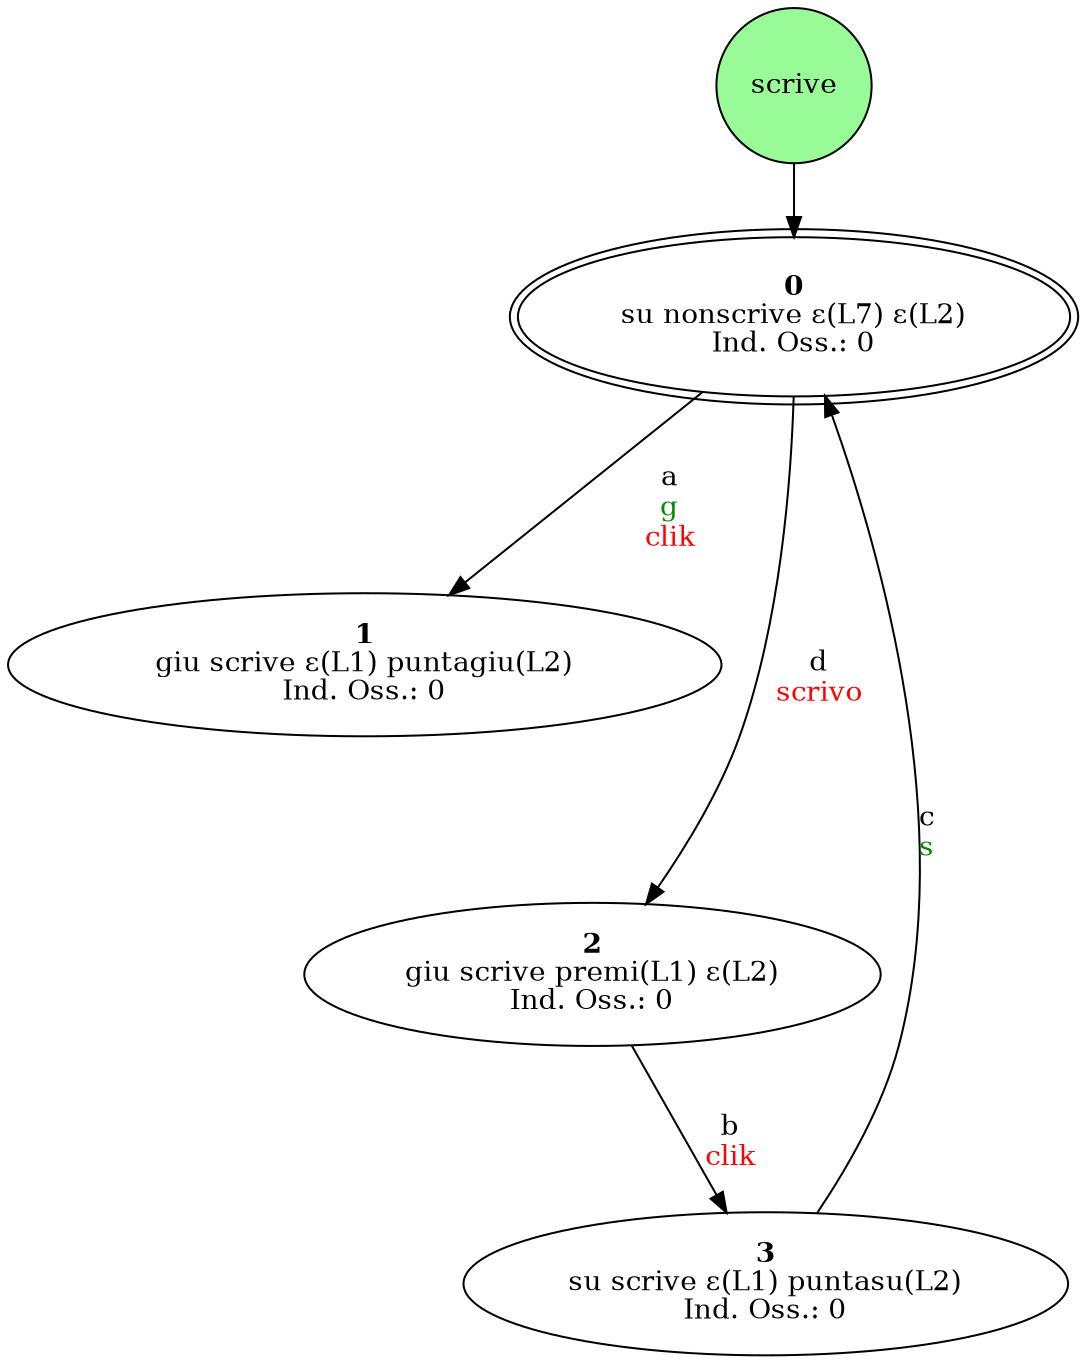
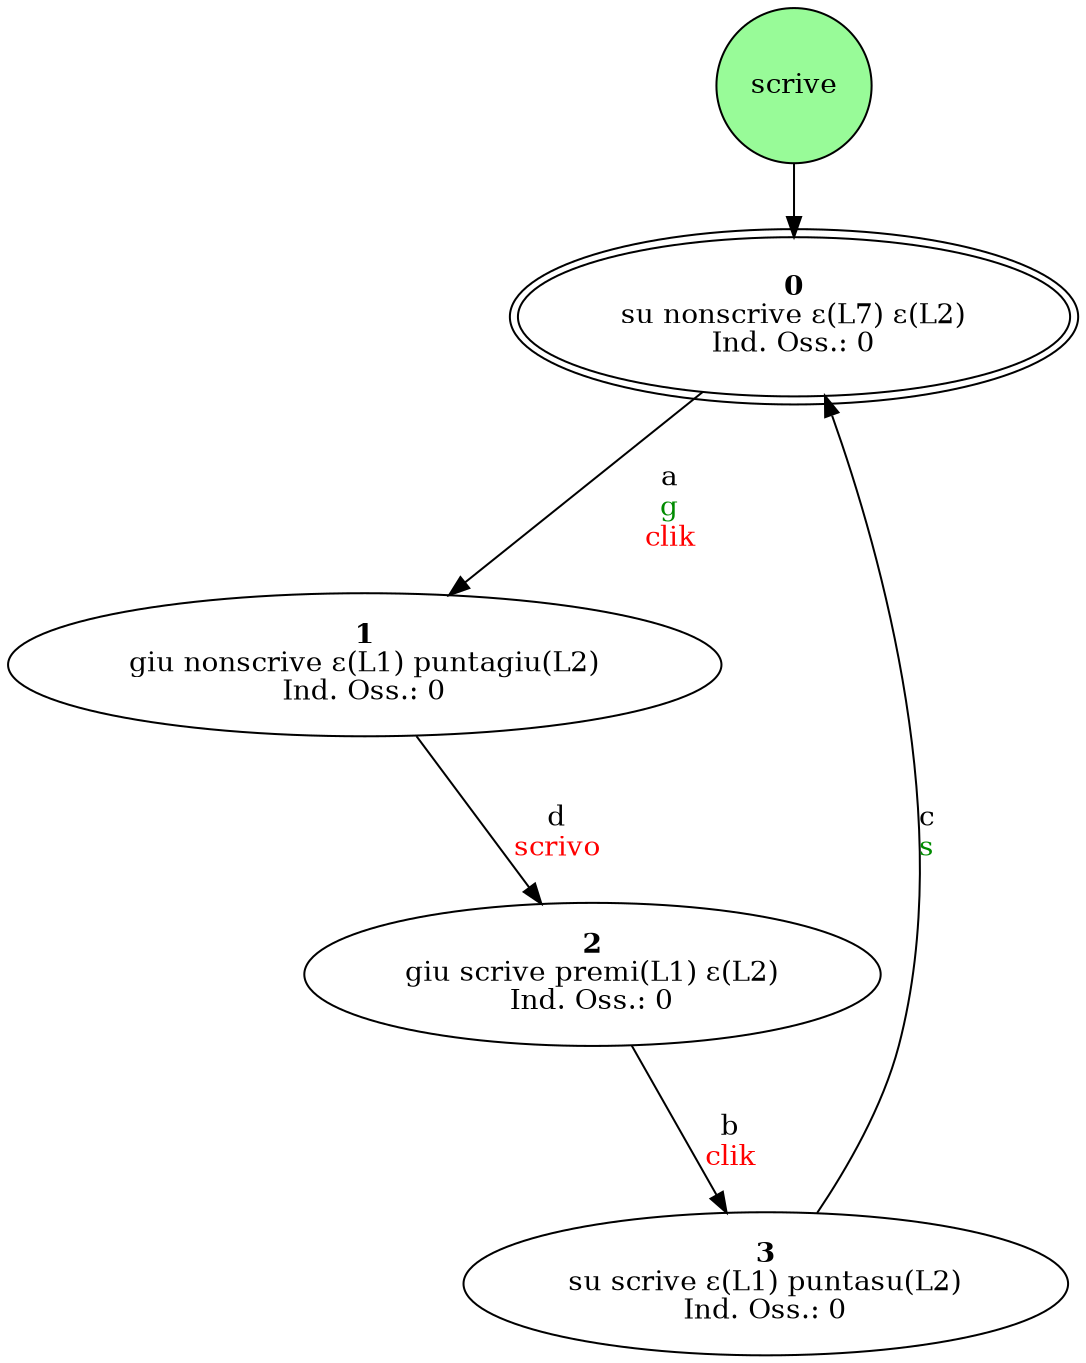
edge "0" -> "2": now "1" -> "2"
node "1": text "giu scrive ε(L1) puntagiu(L2)" -> "giu nonscrive ε(L1) puntagiu(L2)"
